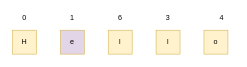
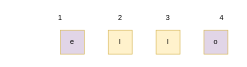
node "0": removed
node "1": moved (72, 18) -> (60, 18)
node "6": label "6" -> "2"
node "H": removed
node "o": fillcolor #fff2cc -> #e1d5e7
